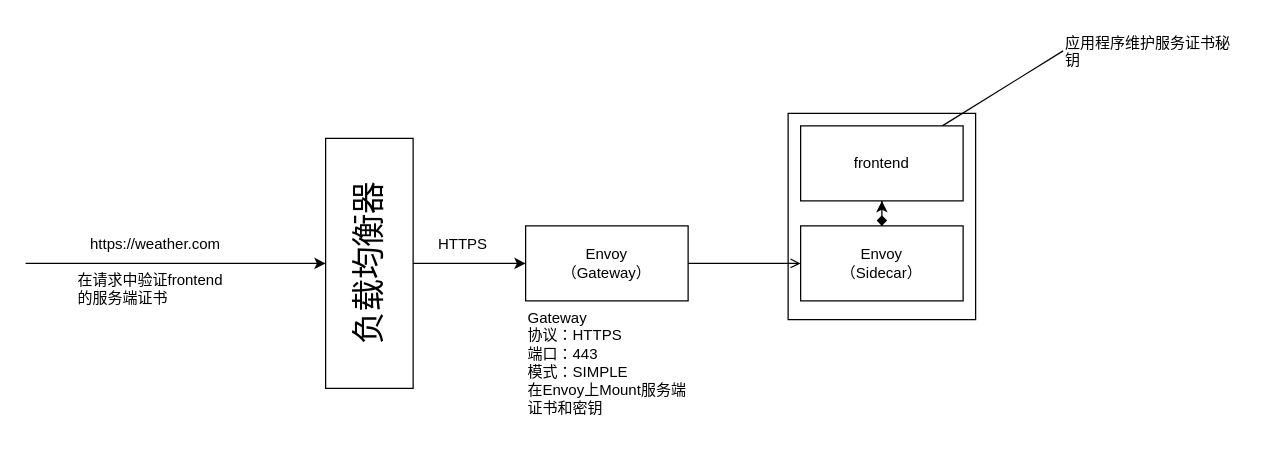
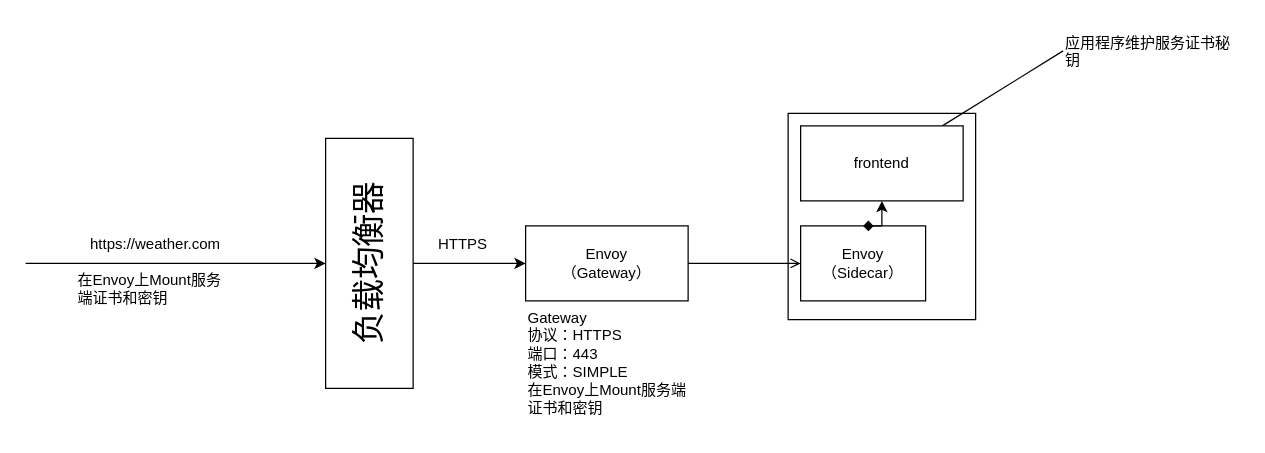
node "Envoy （Sidecar）": size 163x75 -> 125x75
node "在请求中验证frontend的服务端证书": label "在请求中验证frontend的服务端证书" -> "在Envoy上Mount服务端证书和密钥"
